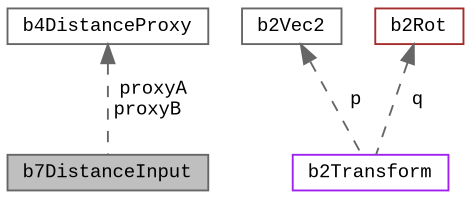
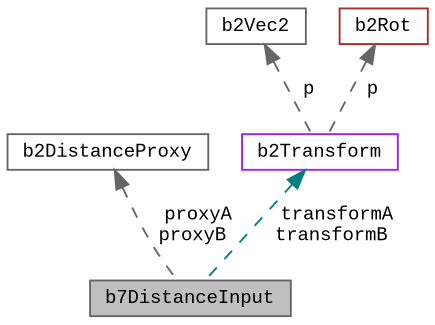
node "b4DistanceProxy": label "b4DistanceProxy" -> "b2DistanceProxy"
edge "b2Transform" -> "b2Rot": label " q" -> " p"
edge "b7DistanceInput" -> "b2Transform": added, label "transformA transformB"
